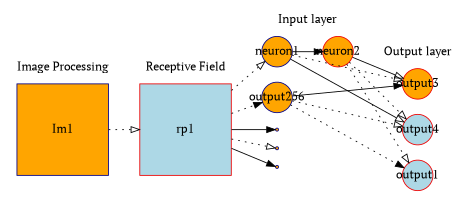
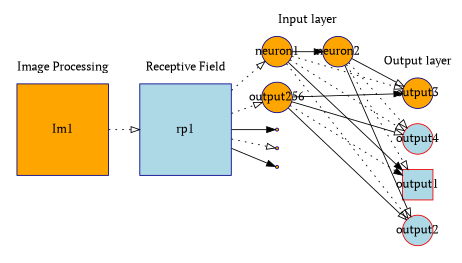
node "neuron2": color red2 -> blue4
node "output3": color red2 -> blue4
edge "neuron1" -> "output4": style solid -> dotted
edge "neuron1" -> "output1": added
edge "rp1" -> "output256": arrowhead normal -> onormal
edge "output256" -> "output4": style dotted -> solid
node "rp1": color red2 -> blue4
node "output1": shape circle -> square
node "output2": added
